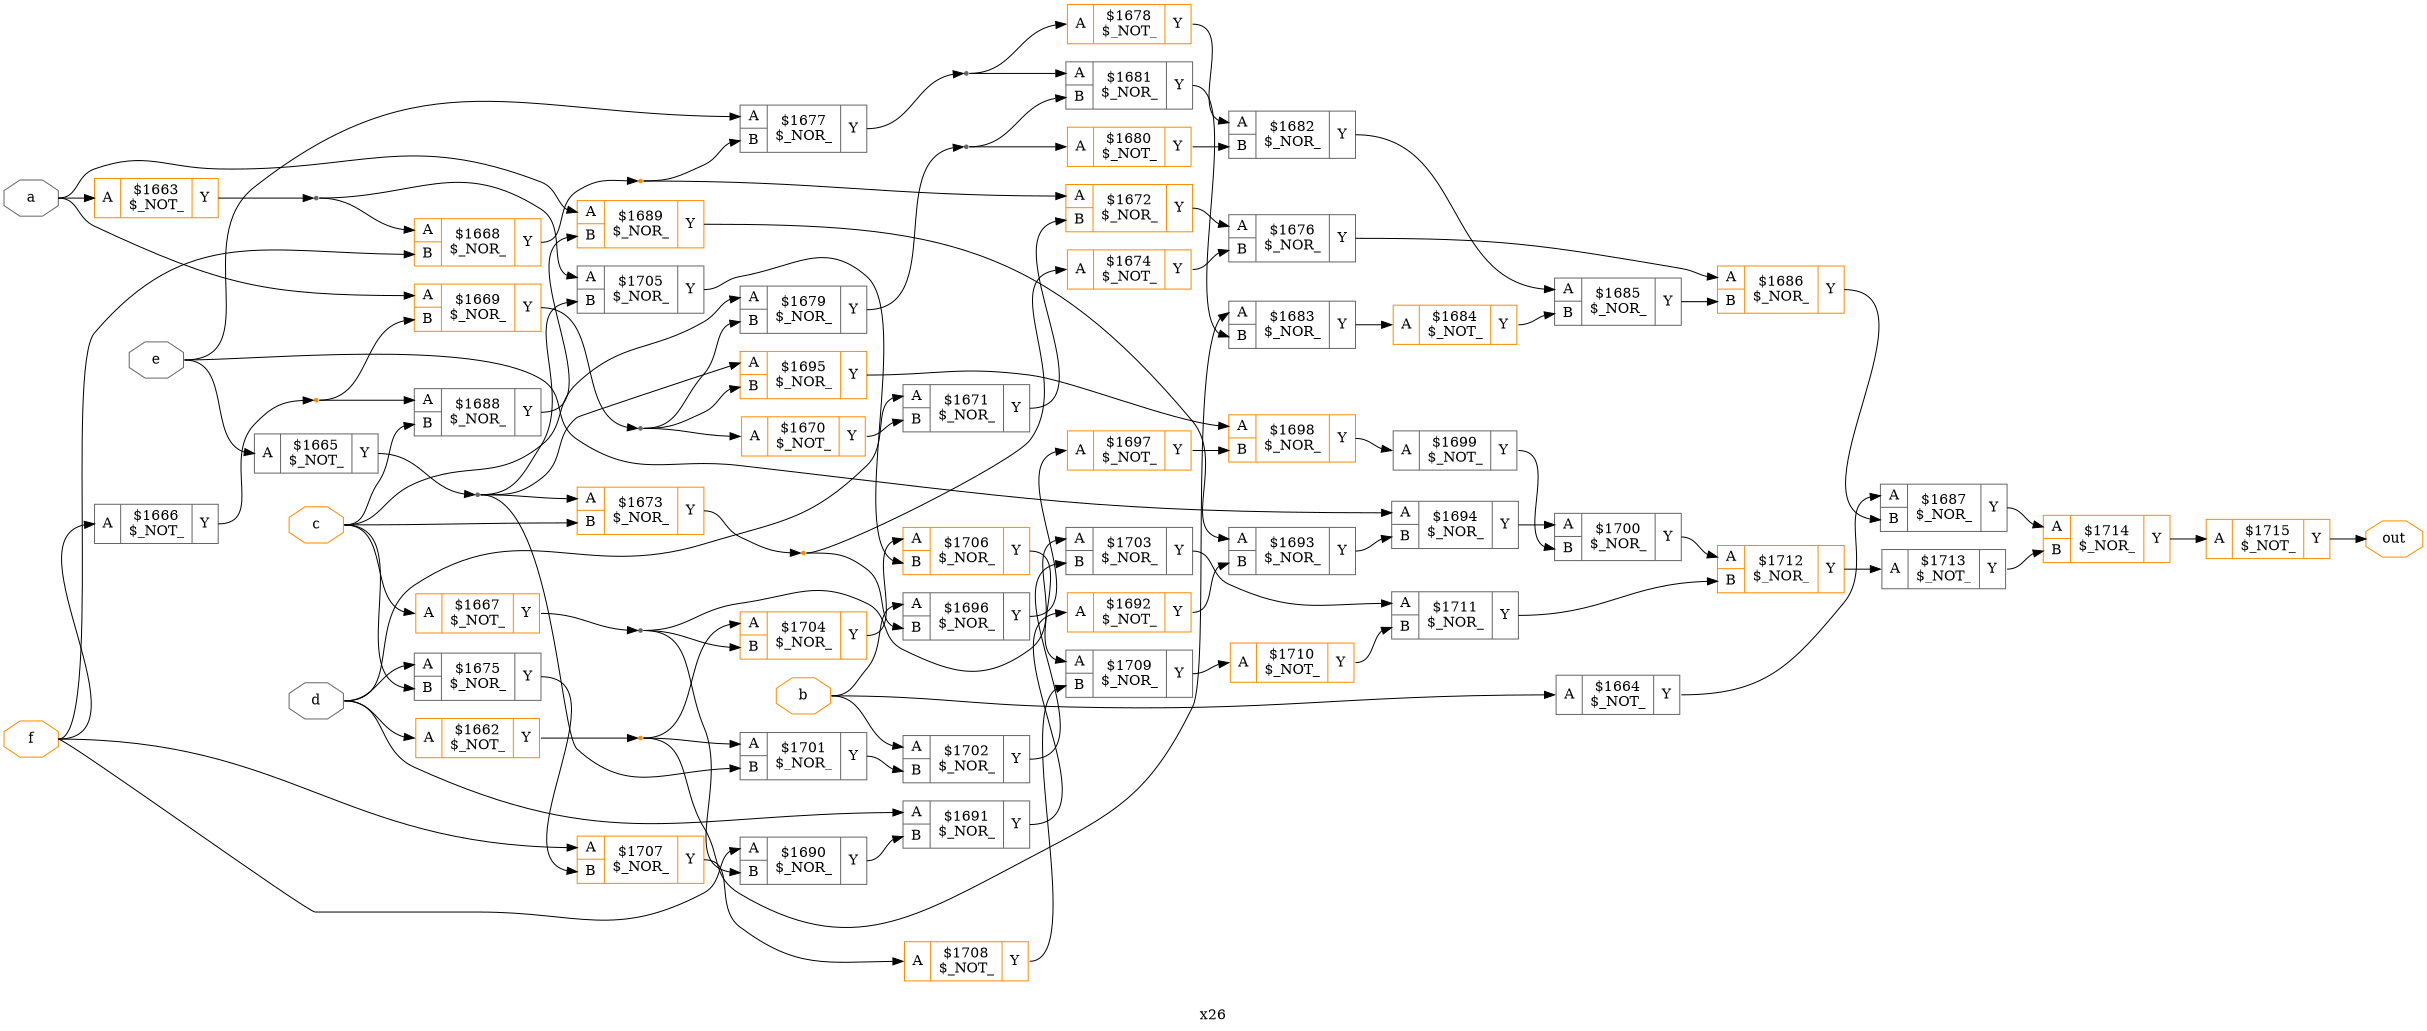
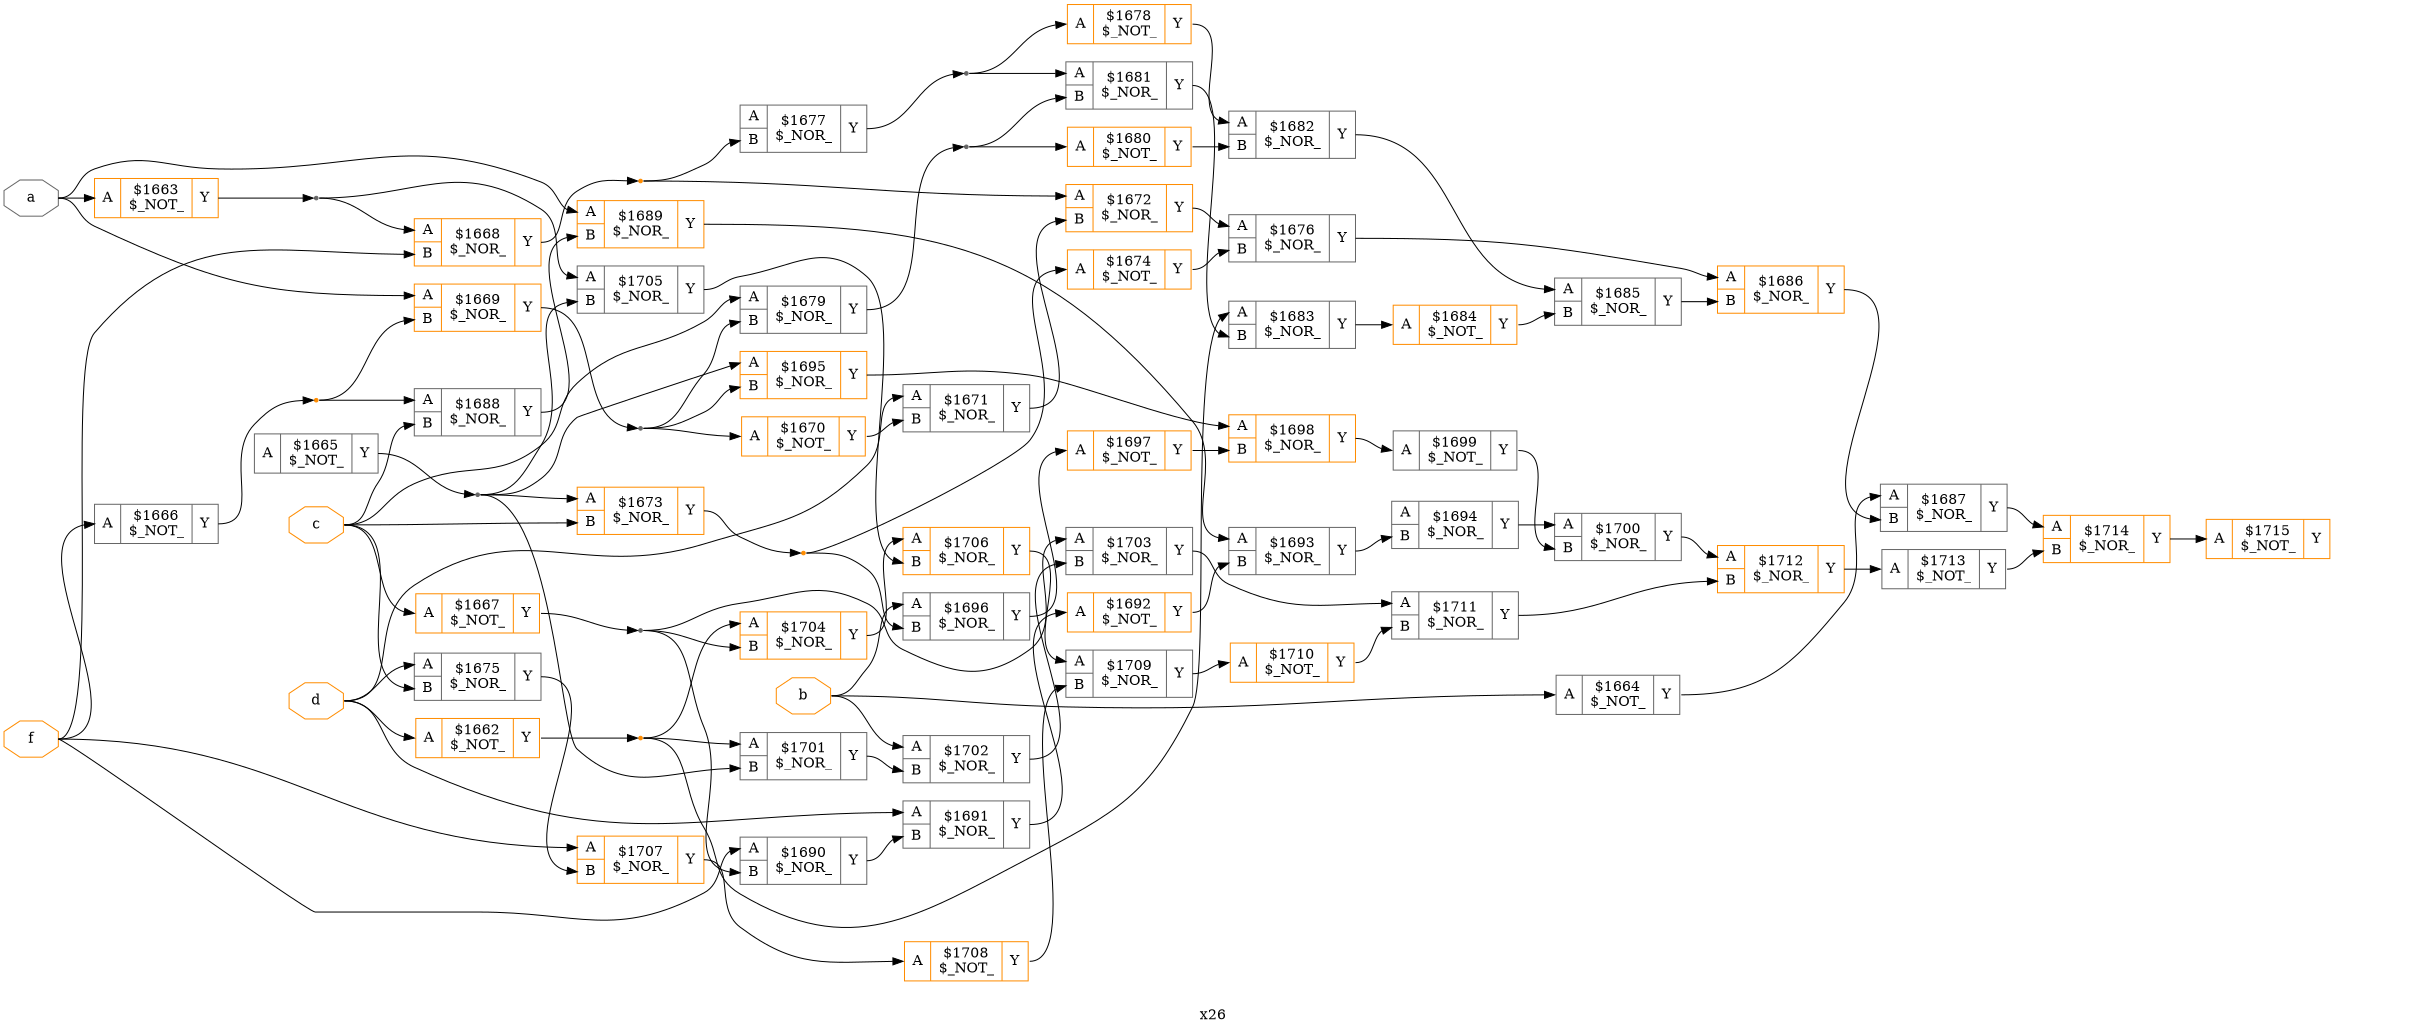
node "e": removed
node "out": removed
node "d": color gray40 -> darkorange
